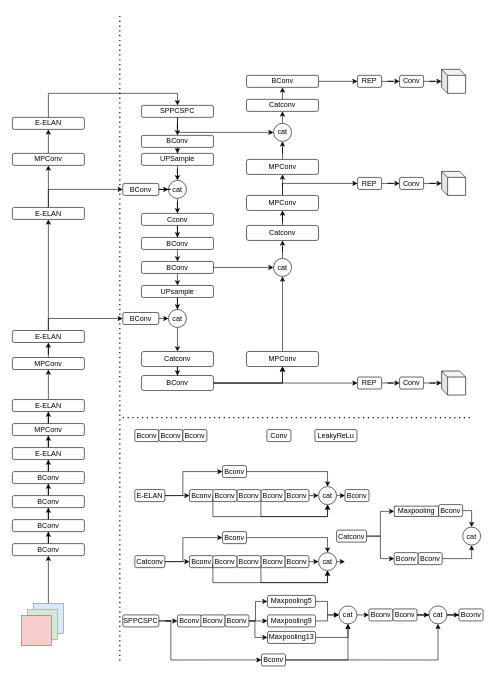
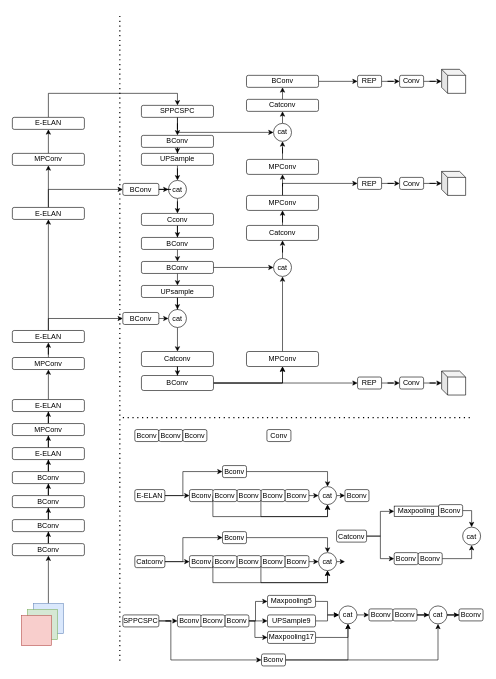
node "LeakyReLu": removed
node "Maxpooling9": label "Maxpooling9" -> "UPSample9"
node "Maxpooling13": label "Maxpooling13" -> "Maxpooling17"
